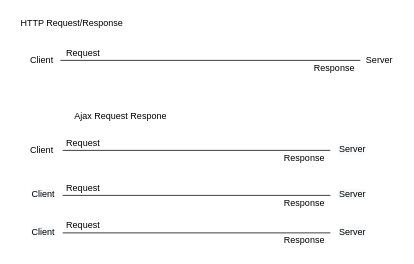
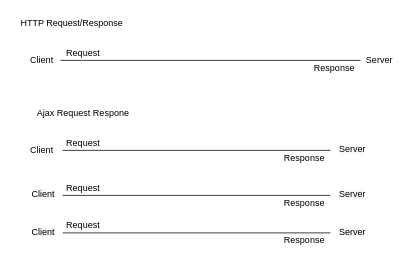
node "Ajax Request Respone": moved (120, 117) -> (83, 113)
